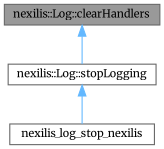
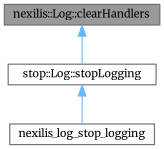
node "nexilis::Log::stopLogging": label "nexilis::Log::stopLogging" -> "stop::Log::stopLogging"
node "nexilis_log_stop_nexilis": label "nexilis_log_stop_nexilis" -> "nexilis_log_stop_logging"
